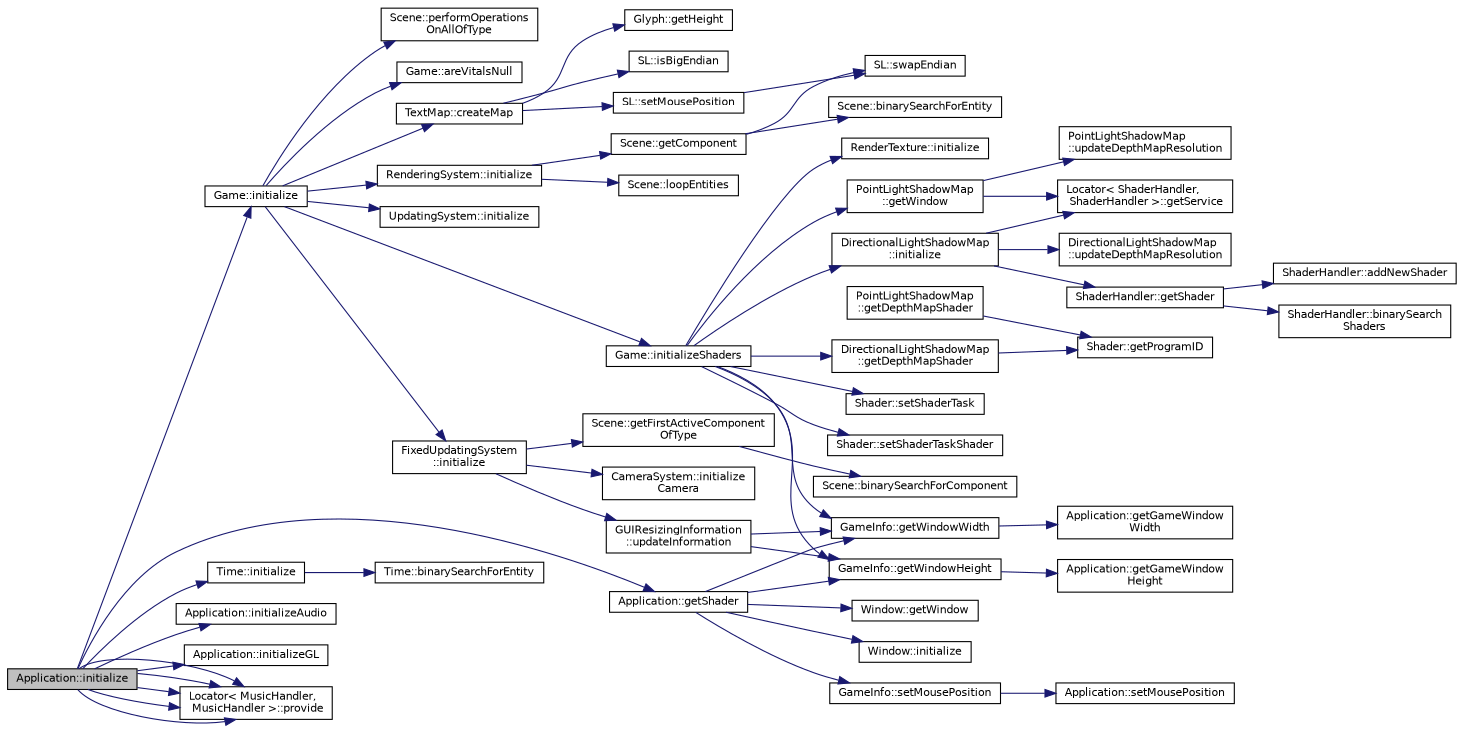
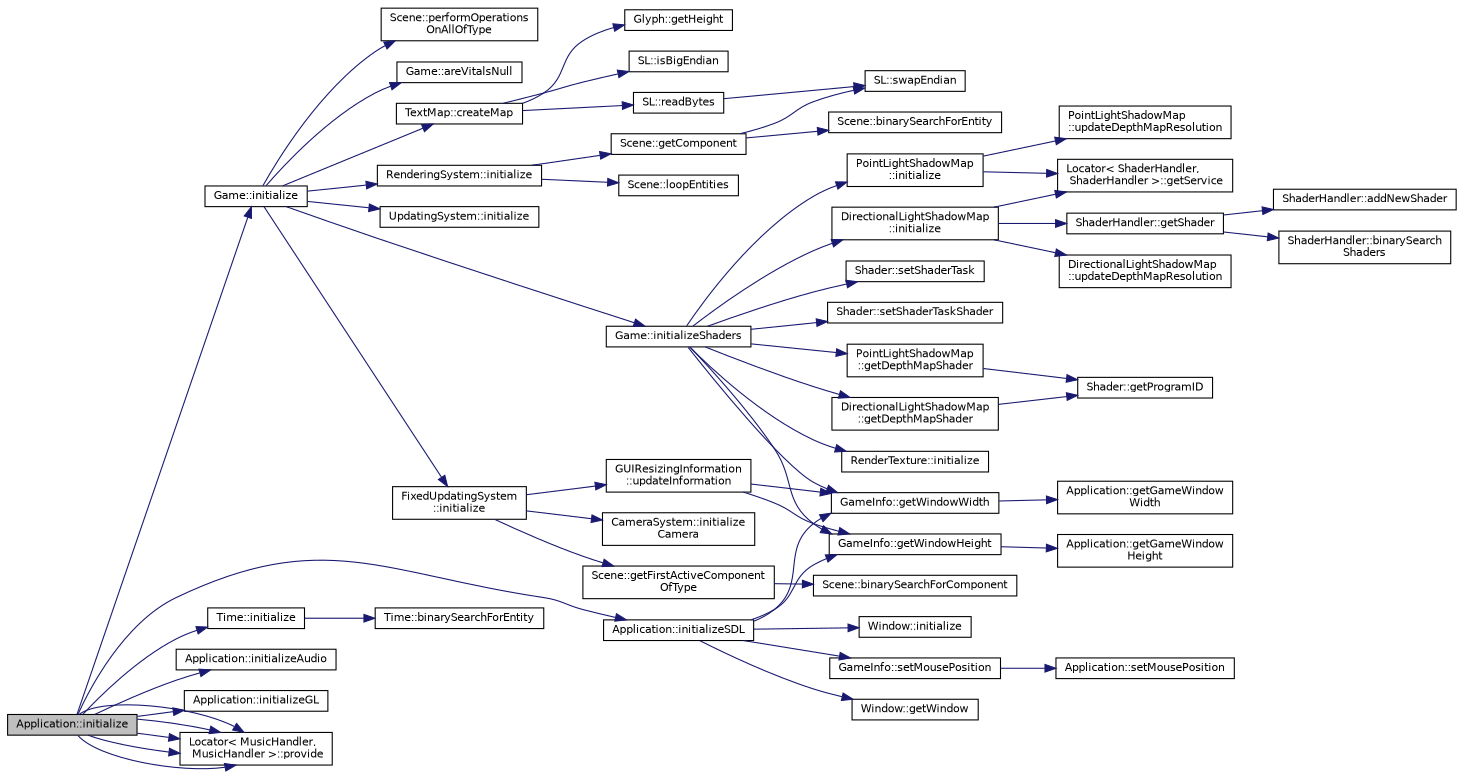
node "SL::setMousePosition": label "SL::setMousePosition" -> "SL::readBytes"
node "PointLightShadowMap ::getWindow": label "PointLightShadowMap ::getWindow" -> "PointLightShadowMap ::initialize"
edge "Game::initializeShaders" -> "PointLightShadowMap ::getDepthMapShader": added
node "Application::getShader": label "Application::getShader" -> "Application::initializeSDL"
